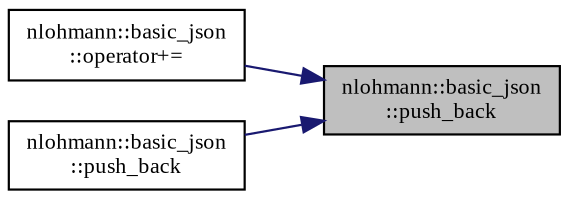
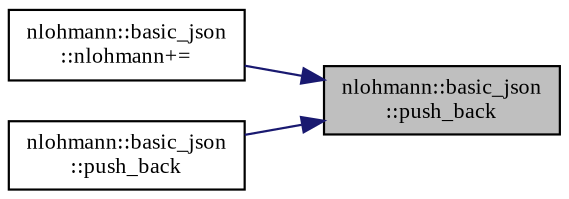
node "nlohmann::basic_json ::operator+=": label "nlohmann::basic_json ::operator+=" -> "nlohmann::basic_json ::nlohmann+="
